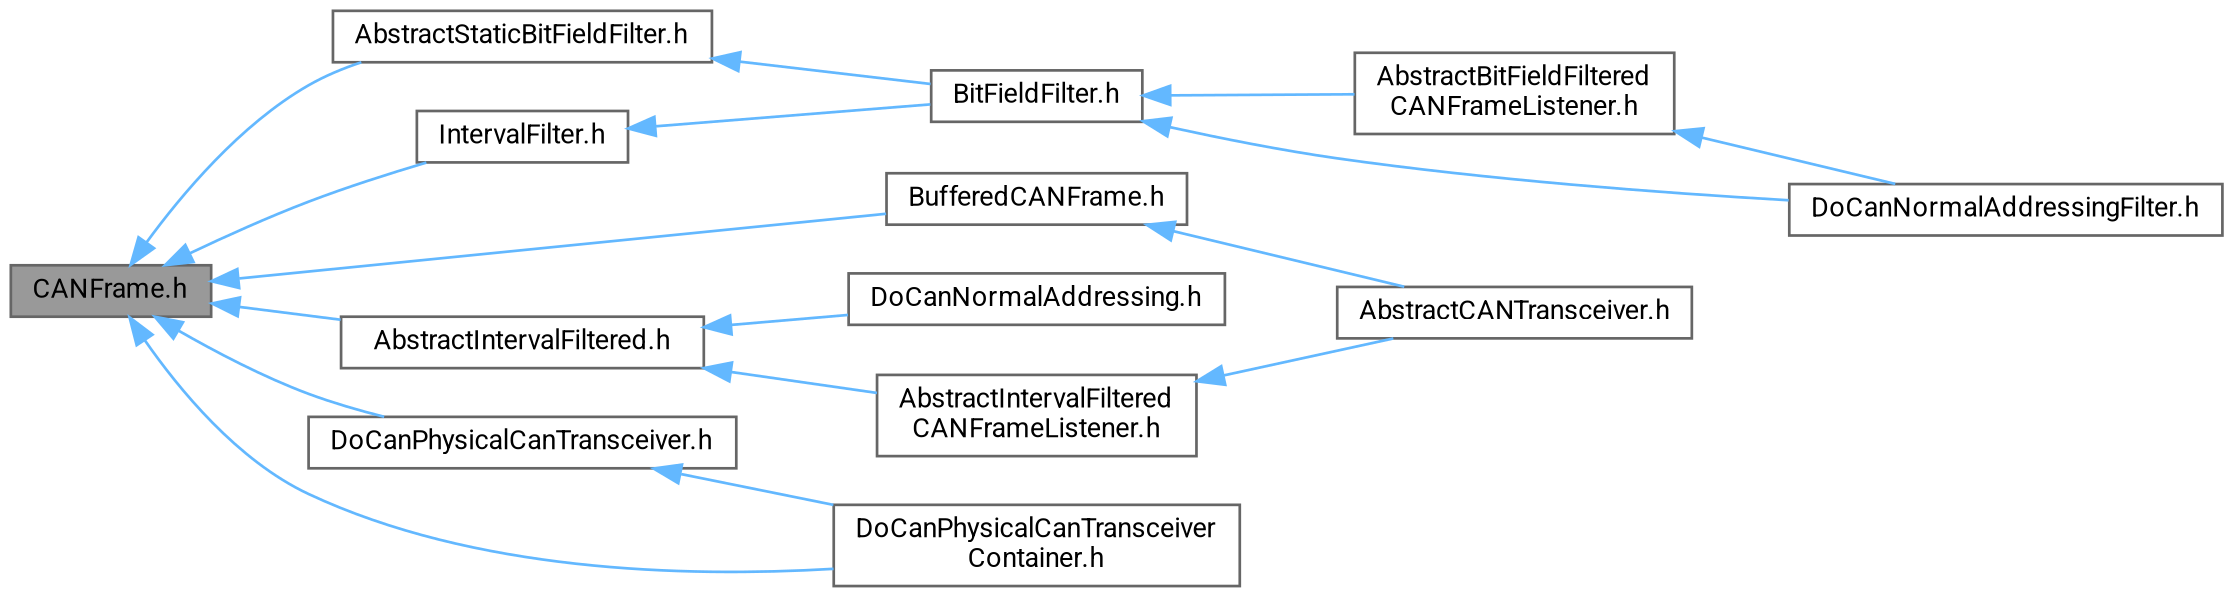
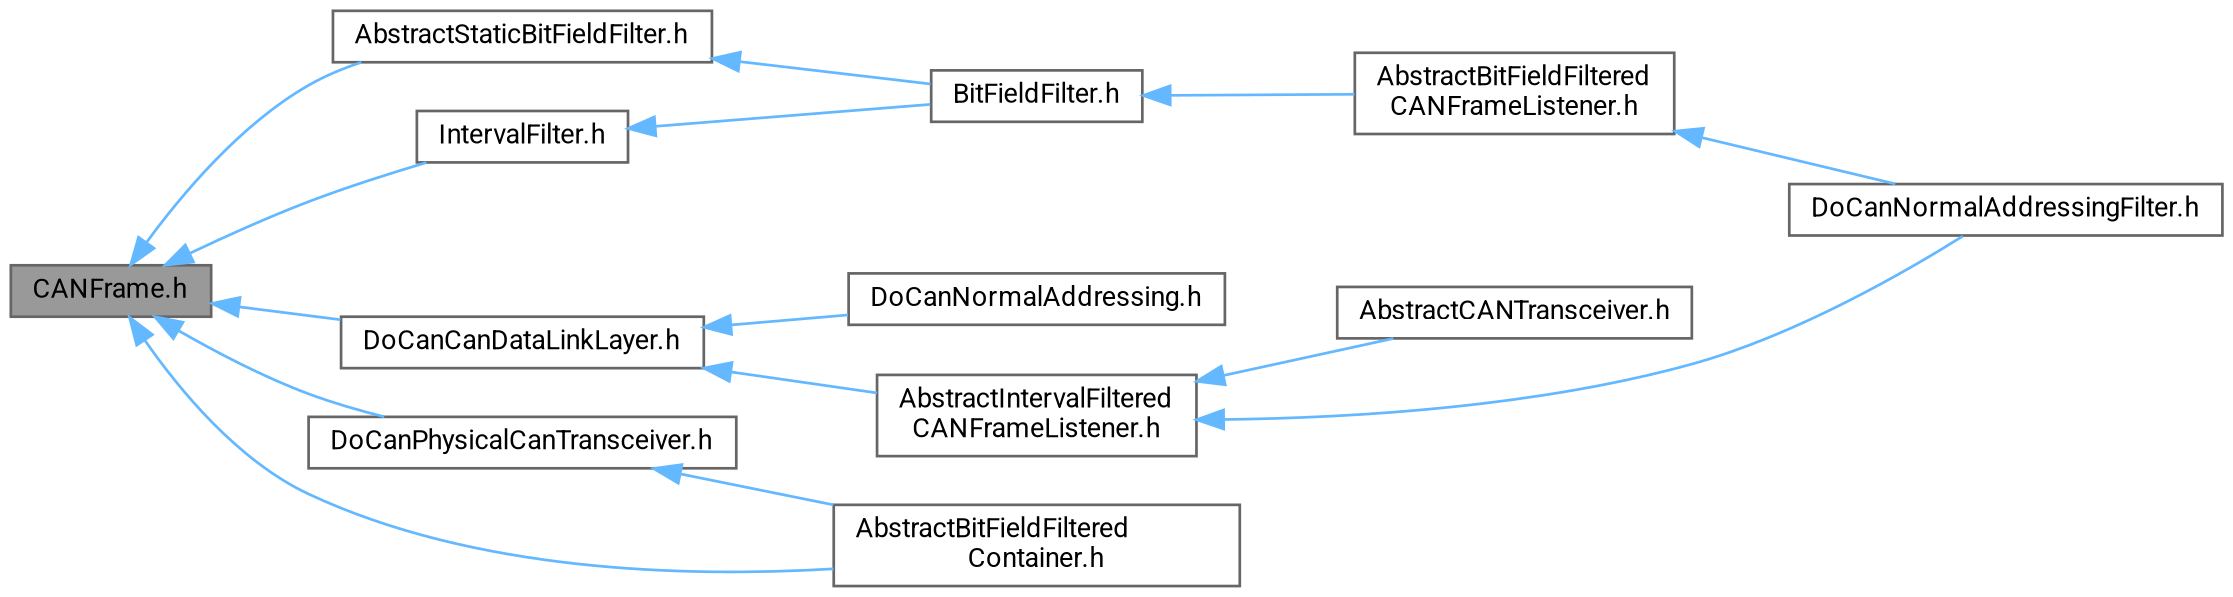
edge "DoCanNormalAddressingFilter.h" -> "BitFieldFilter.h": now "DoCanNormalAddressingFilter.h" -> "AbstractIntervalFiltered CANFrameListener.h"
node "BufferedCANFrame.h": removed
node "AbstractIntervalFiltered.h": label "AbstractIntervalFiltered.h" -> "DoCanCanDataLinkLayer.h"
node "DoCanPhysicalCanTransceiver Container.h": label "DoCanPhysicalCanTransceiver Container.h" -> "AbstractBitFieldFiltered Container.h"
